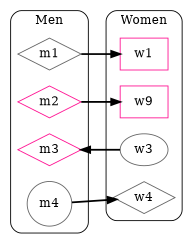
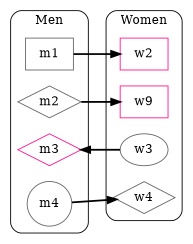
node "m1": shape diamond -> box
node "w1": label "w1" -> "w2"
node "m2": color deeppink -> gray40
